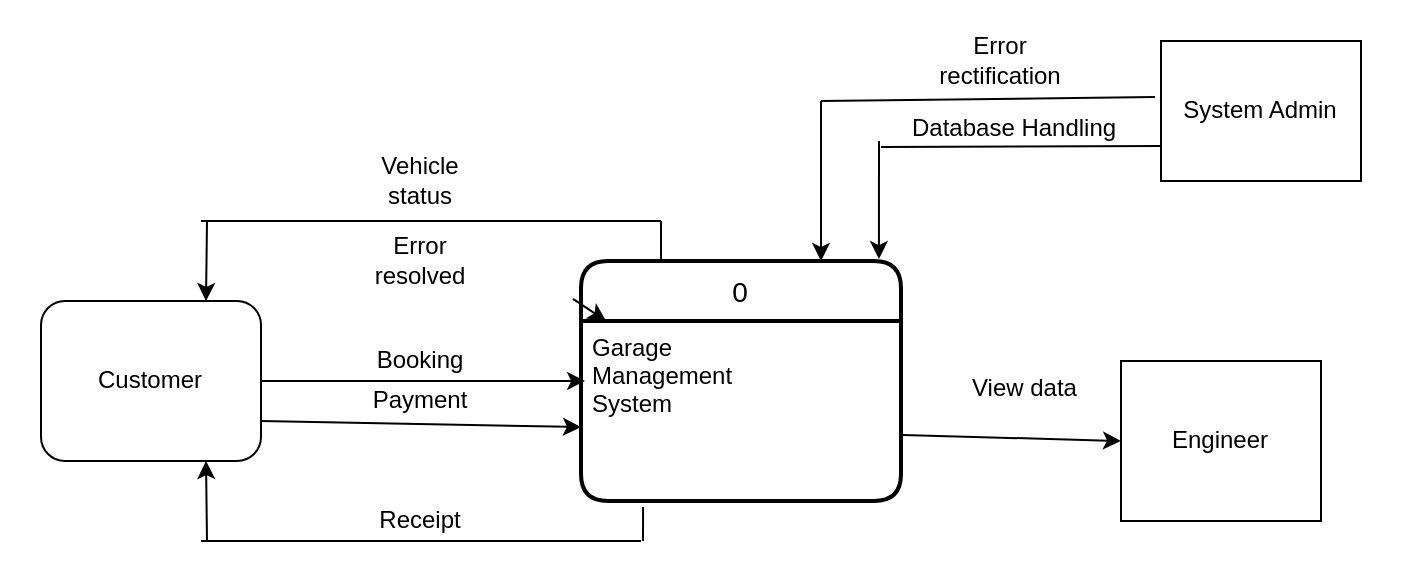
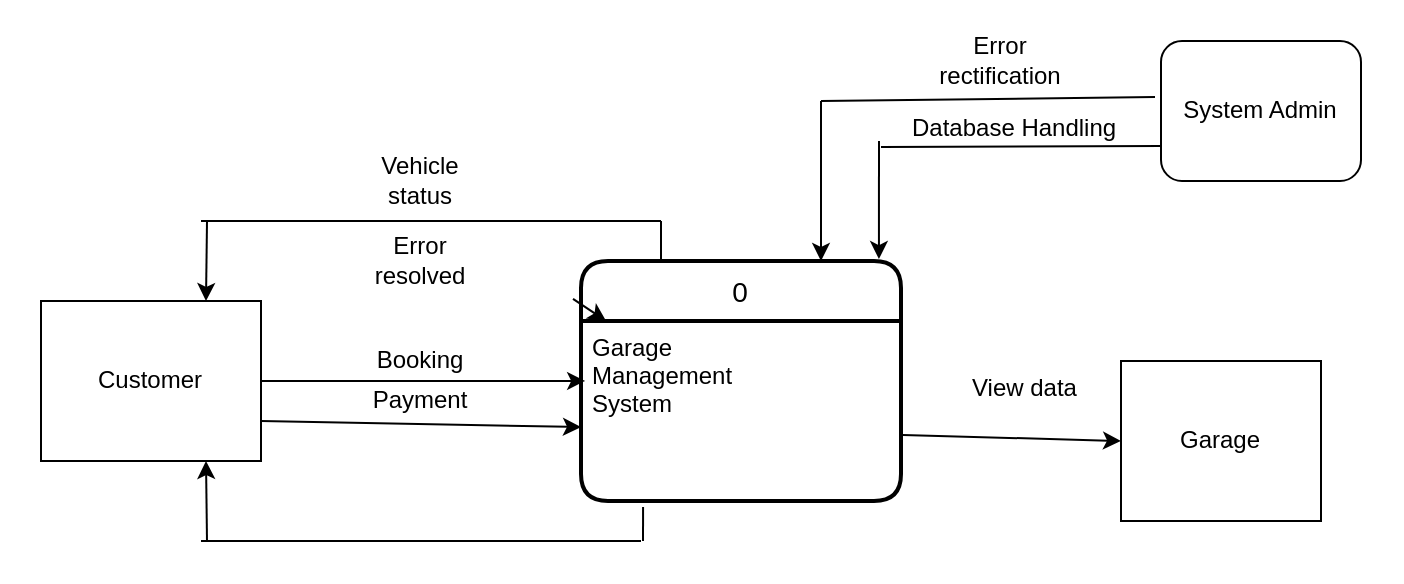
node "System Admin": shape rectangle -> rounded rectangle
node "Customer": shape rounded rectangle -> rectangle
node "Engineer": label "Engineer" -> "Garage"
node "Receipt": removed
